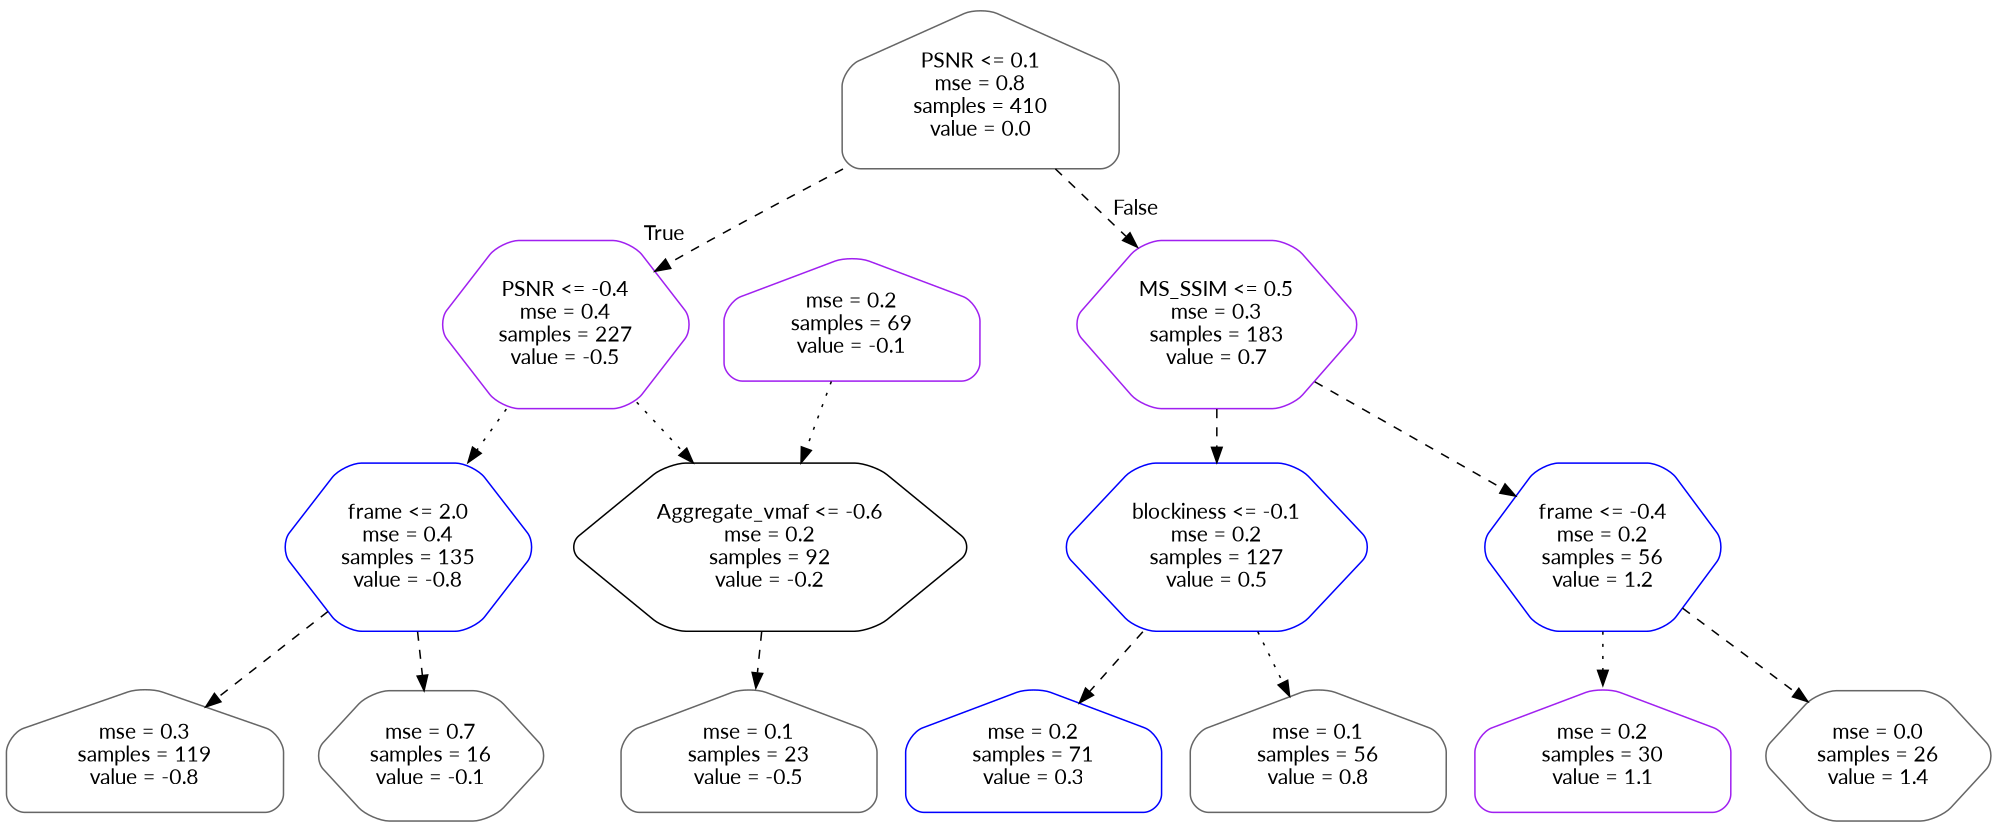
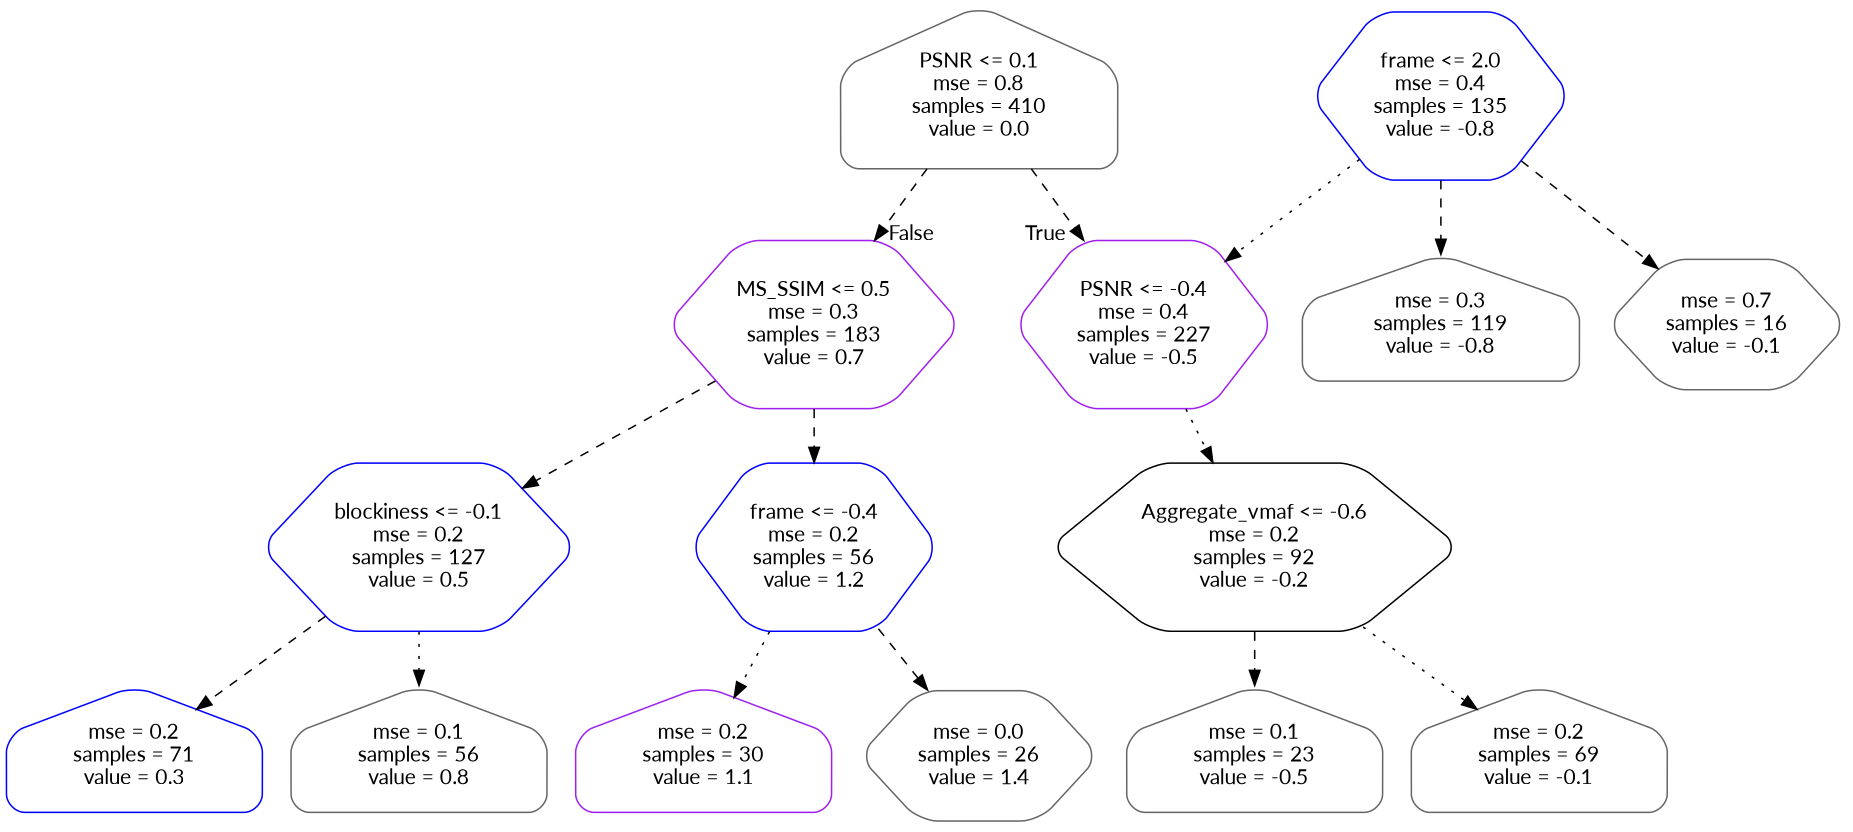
node "mse = 0.2 samples = 69 value = -0.1": color purple -> gray40
edge "mse = 0.2 samples = 69 value = -0.1" -> "Aggregate_vmaf <= -0.6 mse = 0.2 samples = 92 value = -0.2": reversed
edge "PSNR <= -0.4 mse = 0.4 samples = 227 value = -0.5" -> "frame <= 2.0 mse = 0.4 samples = 135 value = -0.8": reversed
